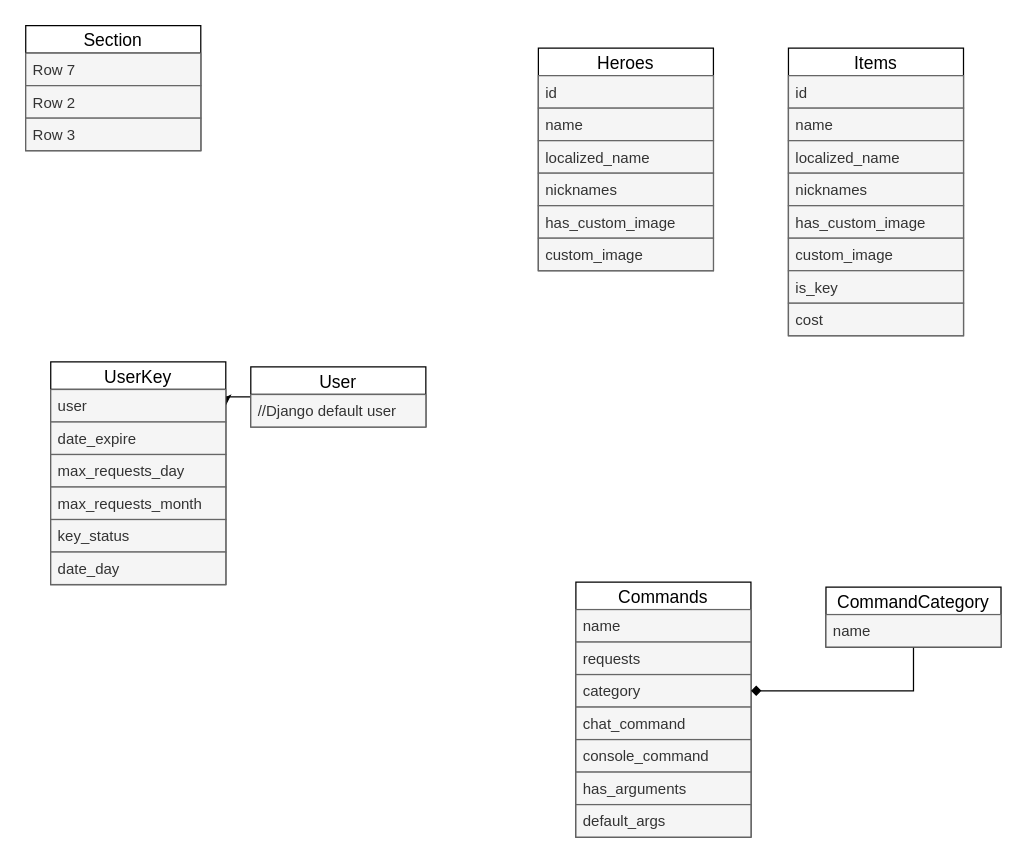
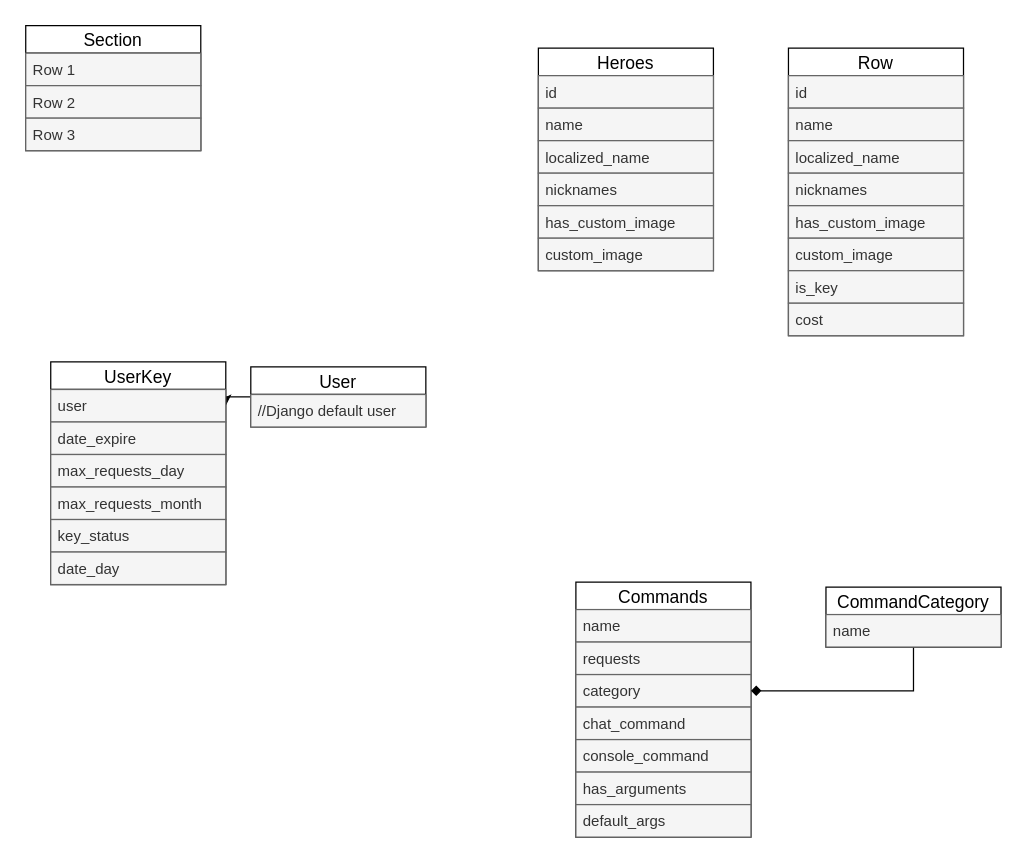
node "Items": label "Items" -> "Row"
node "Row 7": label "Row 7" -> "Row 1"
